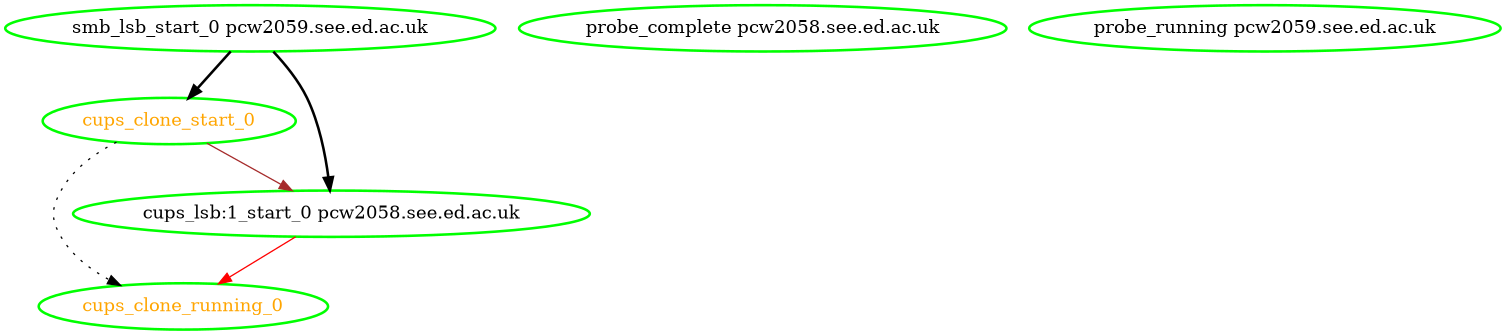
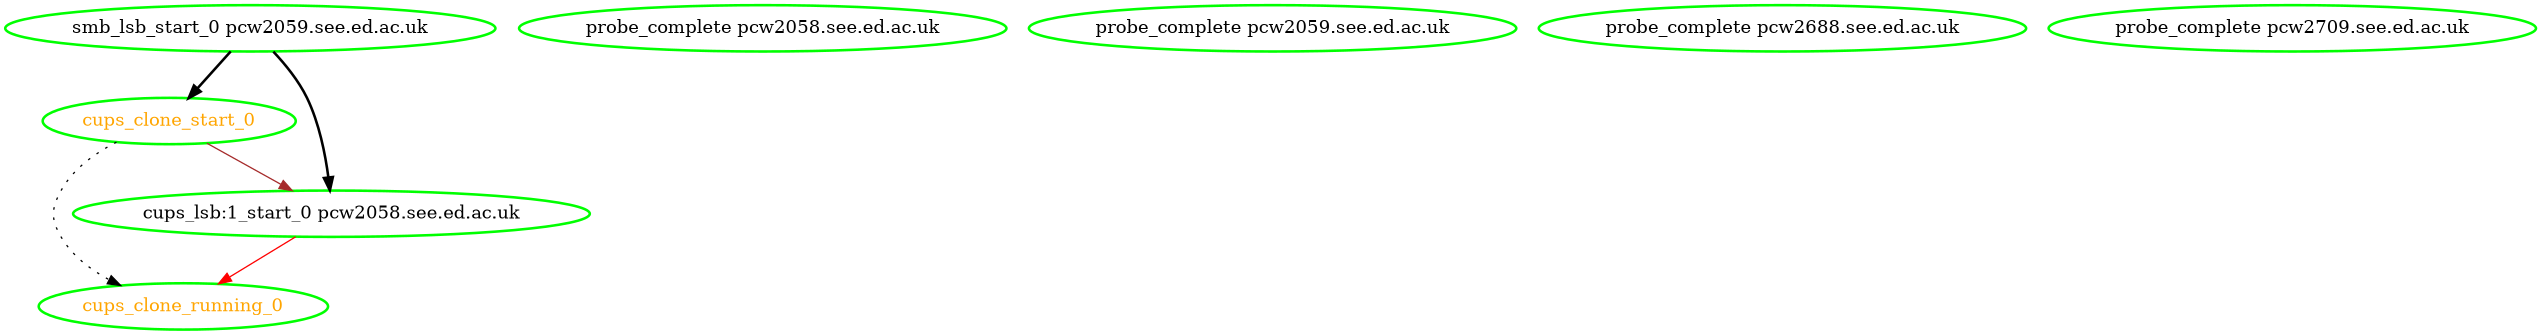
node "probe_running pcw2059.see.ed.ac.uk": label "probe_running pcw2059.see.ed.ac.uk" -> "probe_complete pcw2059.see.ed.ac.uk"
node "probe_complete pcw2688.see.ed.ac.uk": added
node "probe_complete pcw2709.see.ed.ac.uk": added
